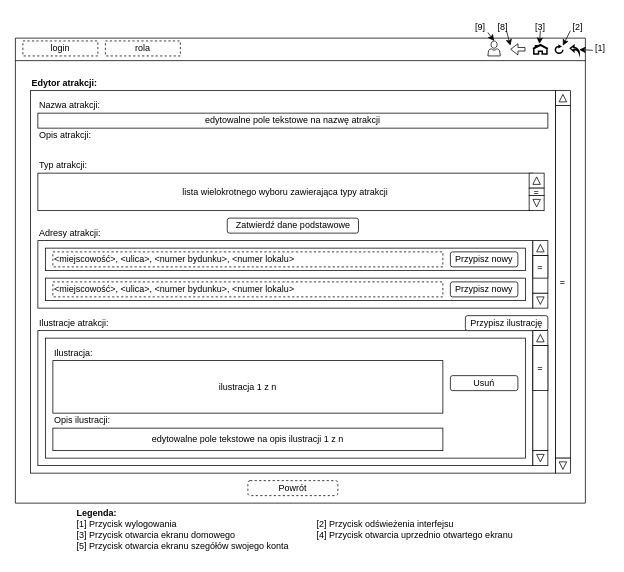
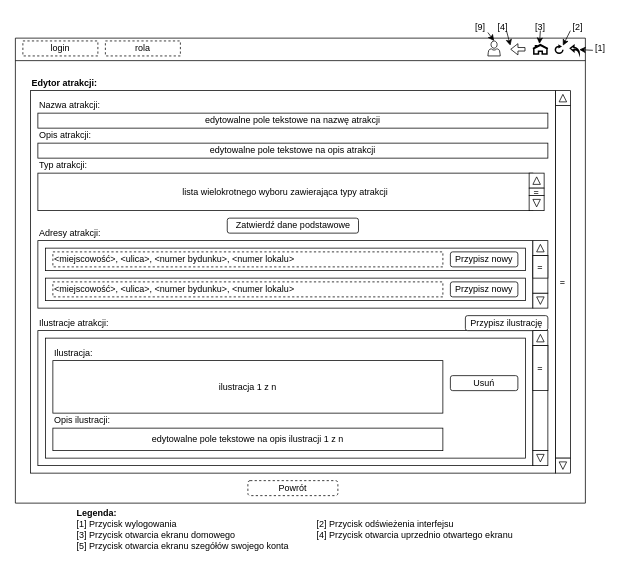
node "[8]": label "[8]" -> "[4]"
node "edytowalne pole tekstowe na opis atrakcji": added
